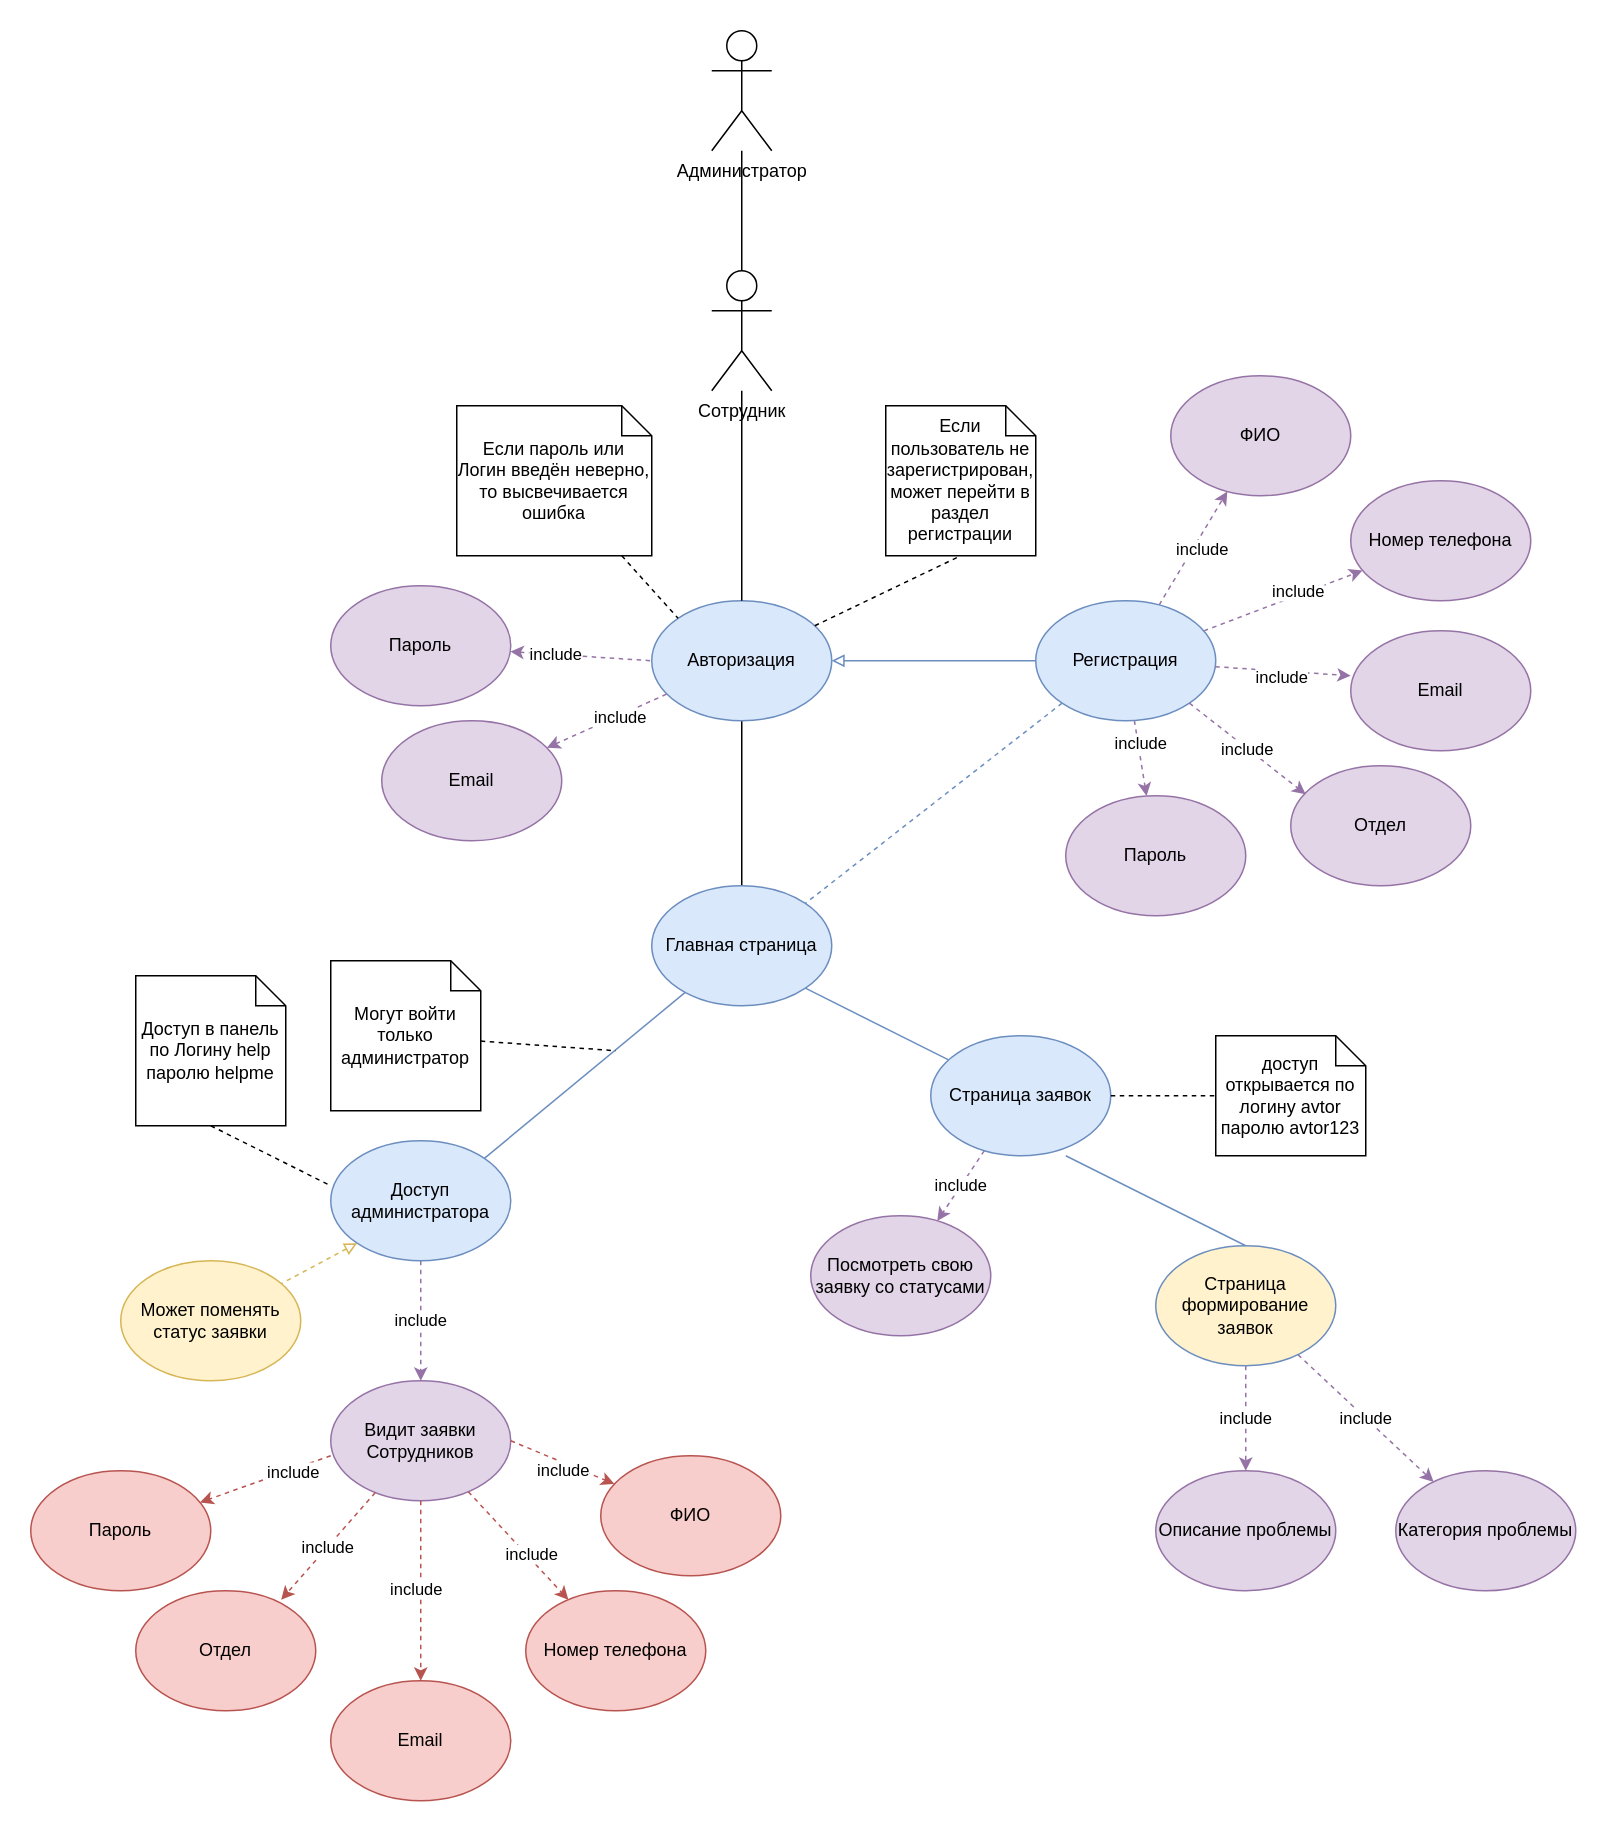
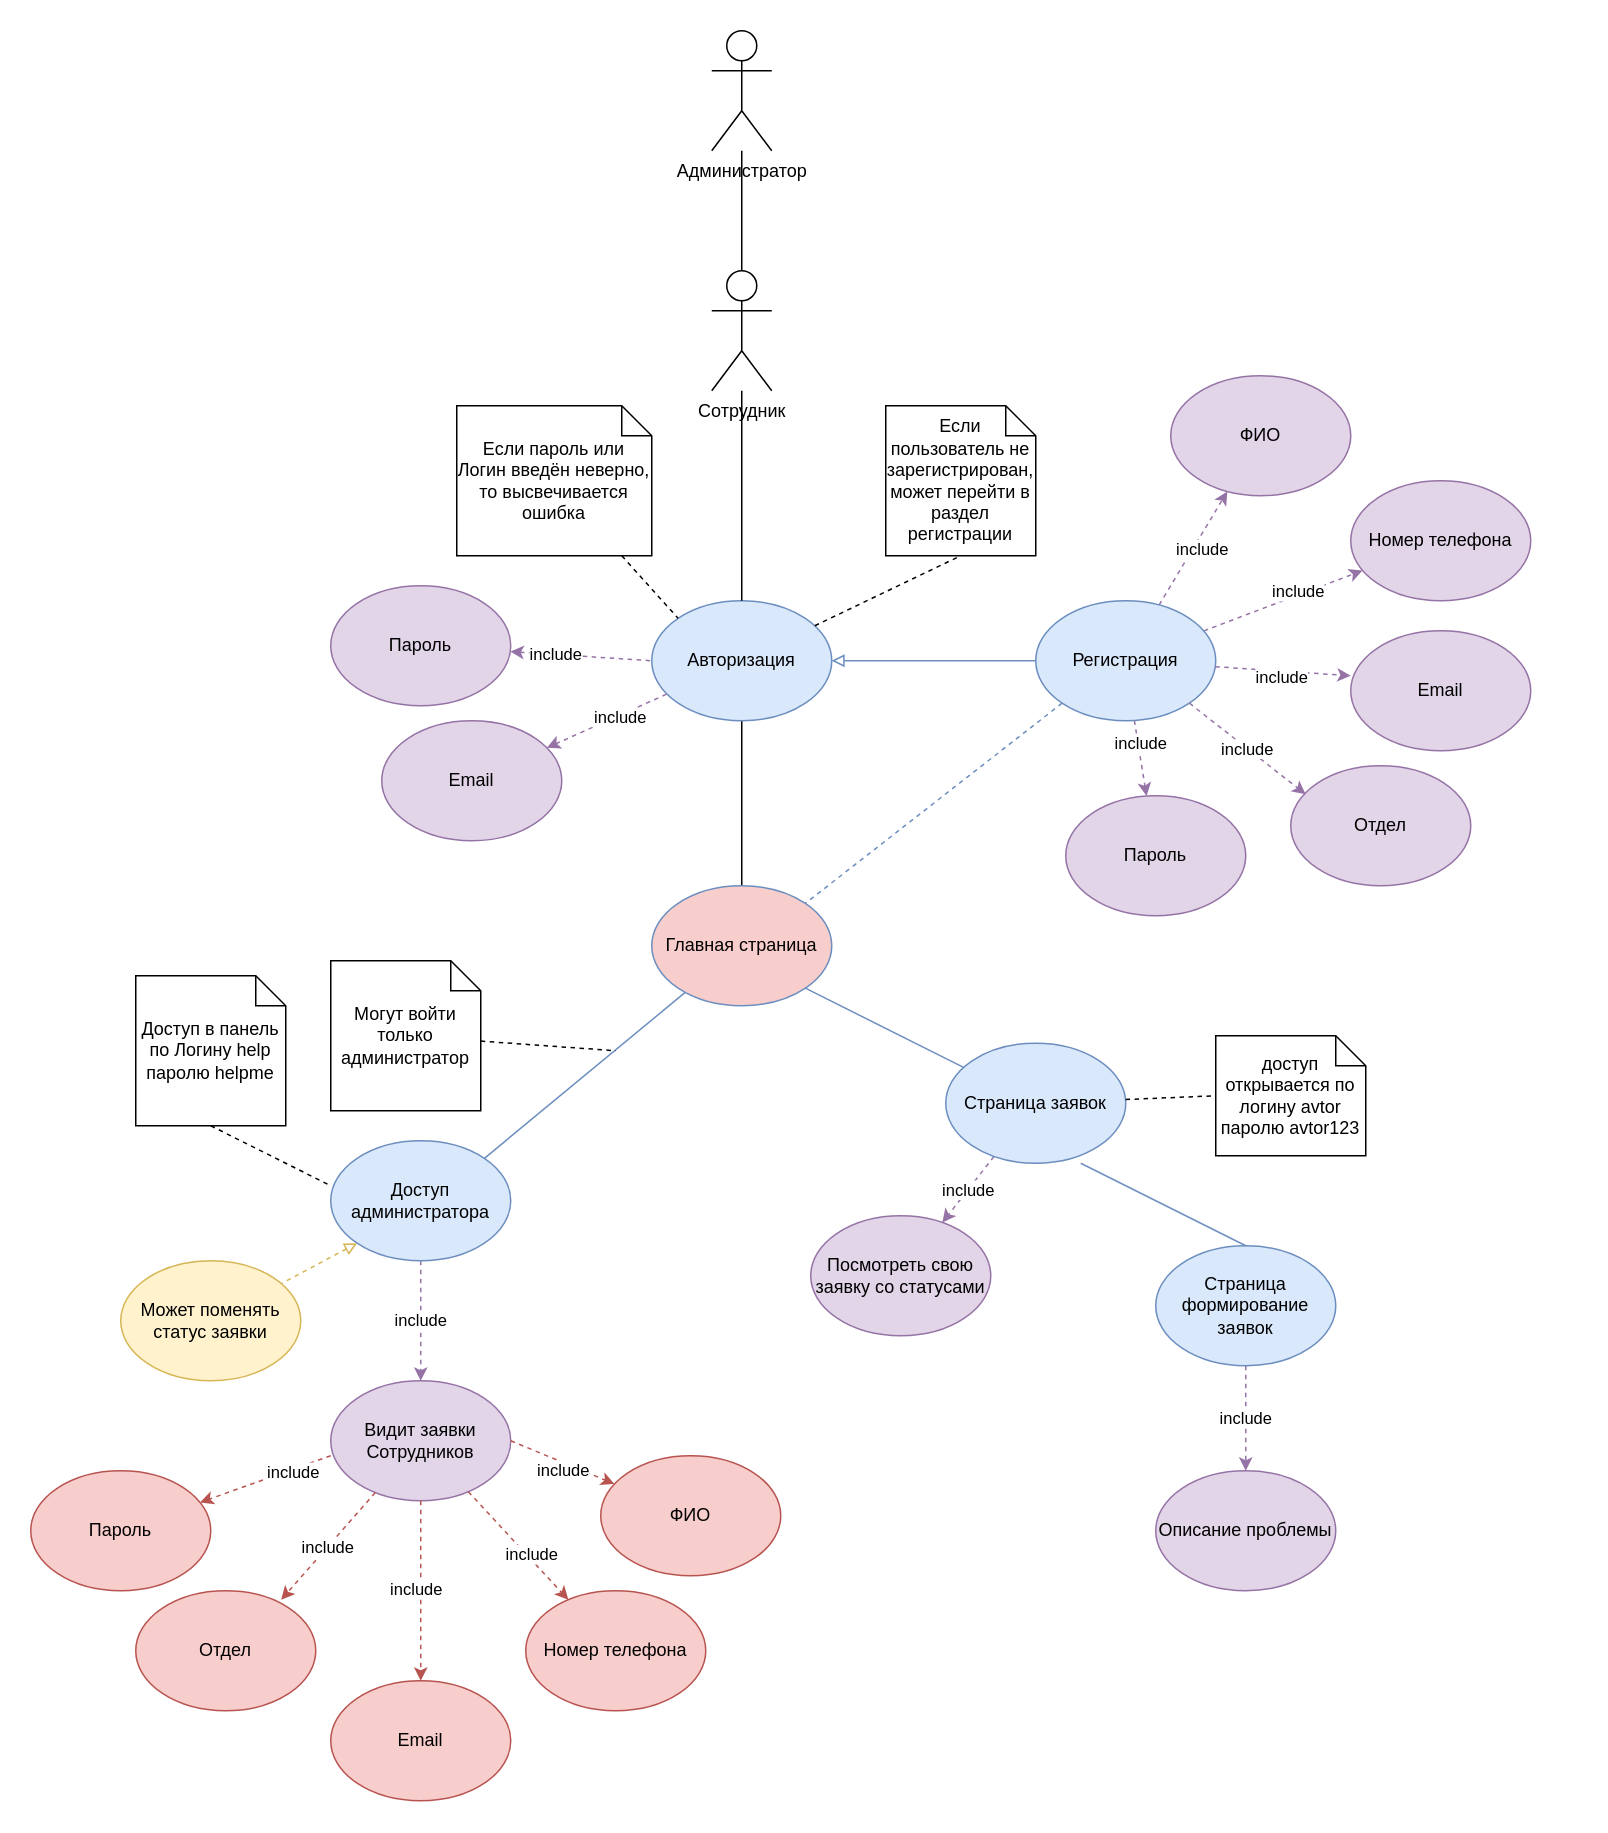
node "Главная страница": fillcolor #dae8fc -> #f8cecc
node "Страница заявок": moved (1021, 1096) -> (1036, 1103)
node "Страница формирование заявок": fillcolor #fff2cc -> #dae8fc
edge "Страница формирование заявок" -> "Категория проблемы": removed, label "include"
node "Категория проблемы": removed
